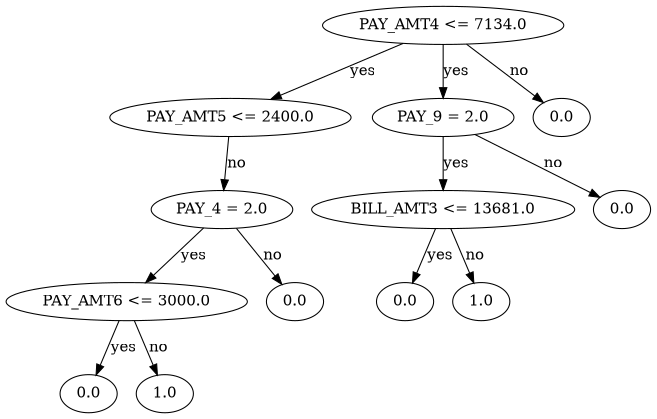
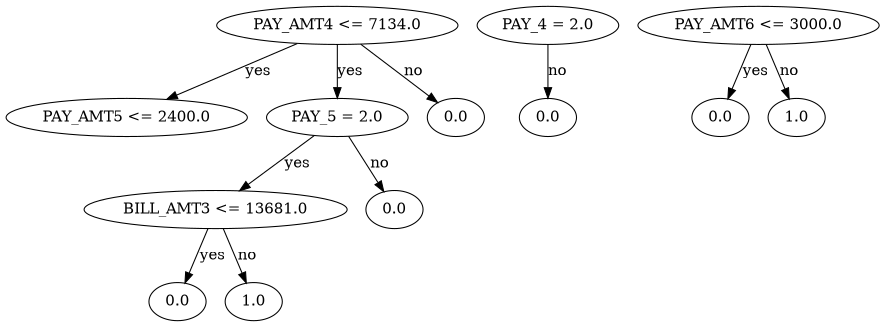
node "PAY_9 = 2.0": label "PAY_9 = 2.0" -> "PAY_5 = 2.0"
edge "PAY_AMT5 <= 2400.0" -> "PAY_4 = 2.0": removed, label "no"
edge "PAY_4 = 2.0" -> "PAY_AMT6 <= 3000.0": removed, label "yes"
